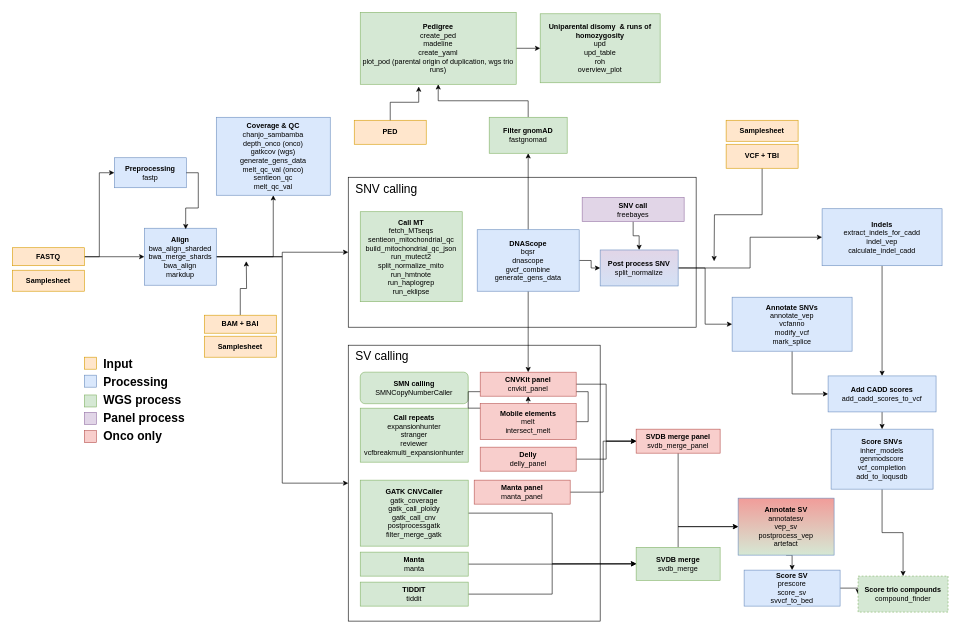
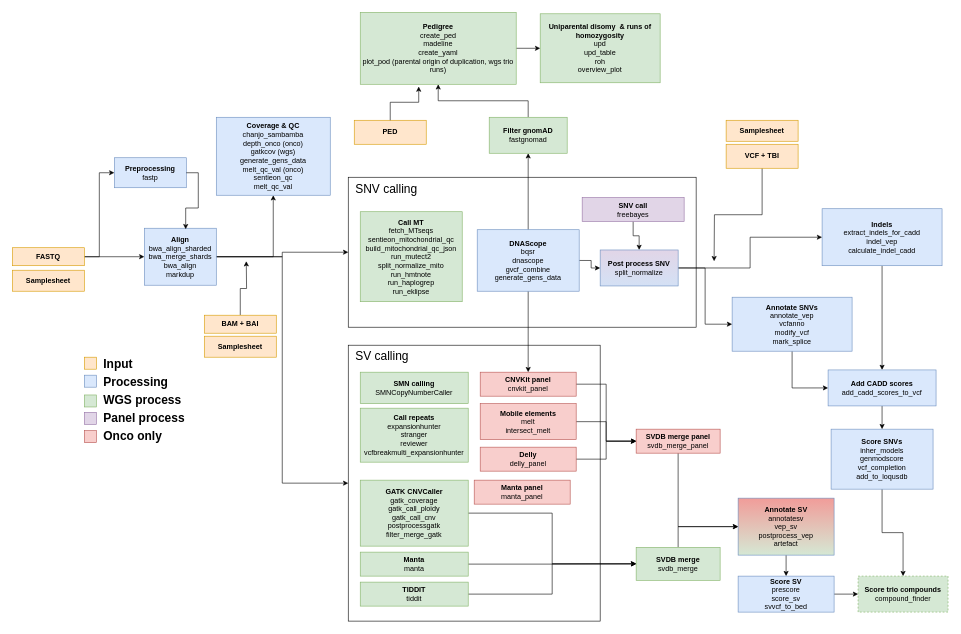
node "SMN calling SMNCopyNumberCaller": shape rounded rectangle -> rectangle
node "Add CADD scores add_cadd_scores_to_vcf": moved (882, 394) -> (882, 388)
edge "Mobile elements melt intersect_melt" -> "CNVKit panel cnvkit_panel": now "Mobile elements melt intersect_melt" -> "SVDB merge panel svdb_merge_panel"
edge "Manta panel manta_panel" -> "SVDB merge panel svdb_merge_panel": removed
node "Score SV prescore score_sv svvcf_to_bed": moved (792, 588) -> (786, 594)
